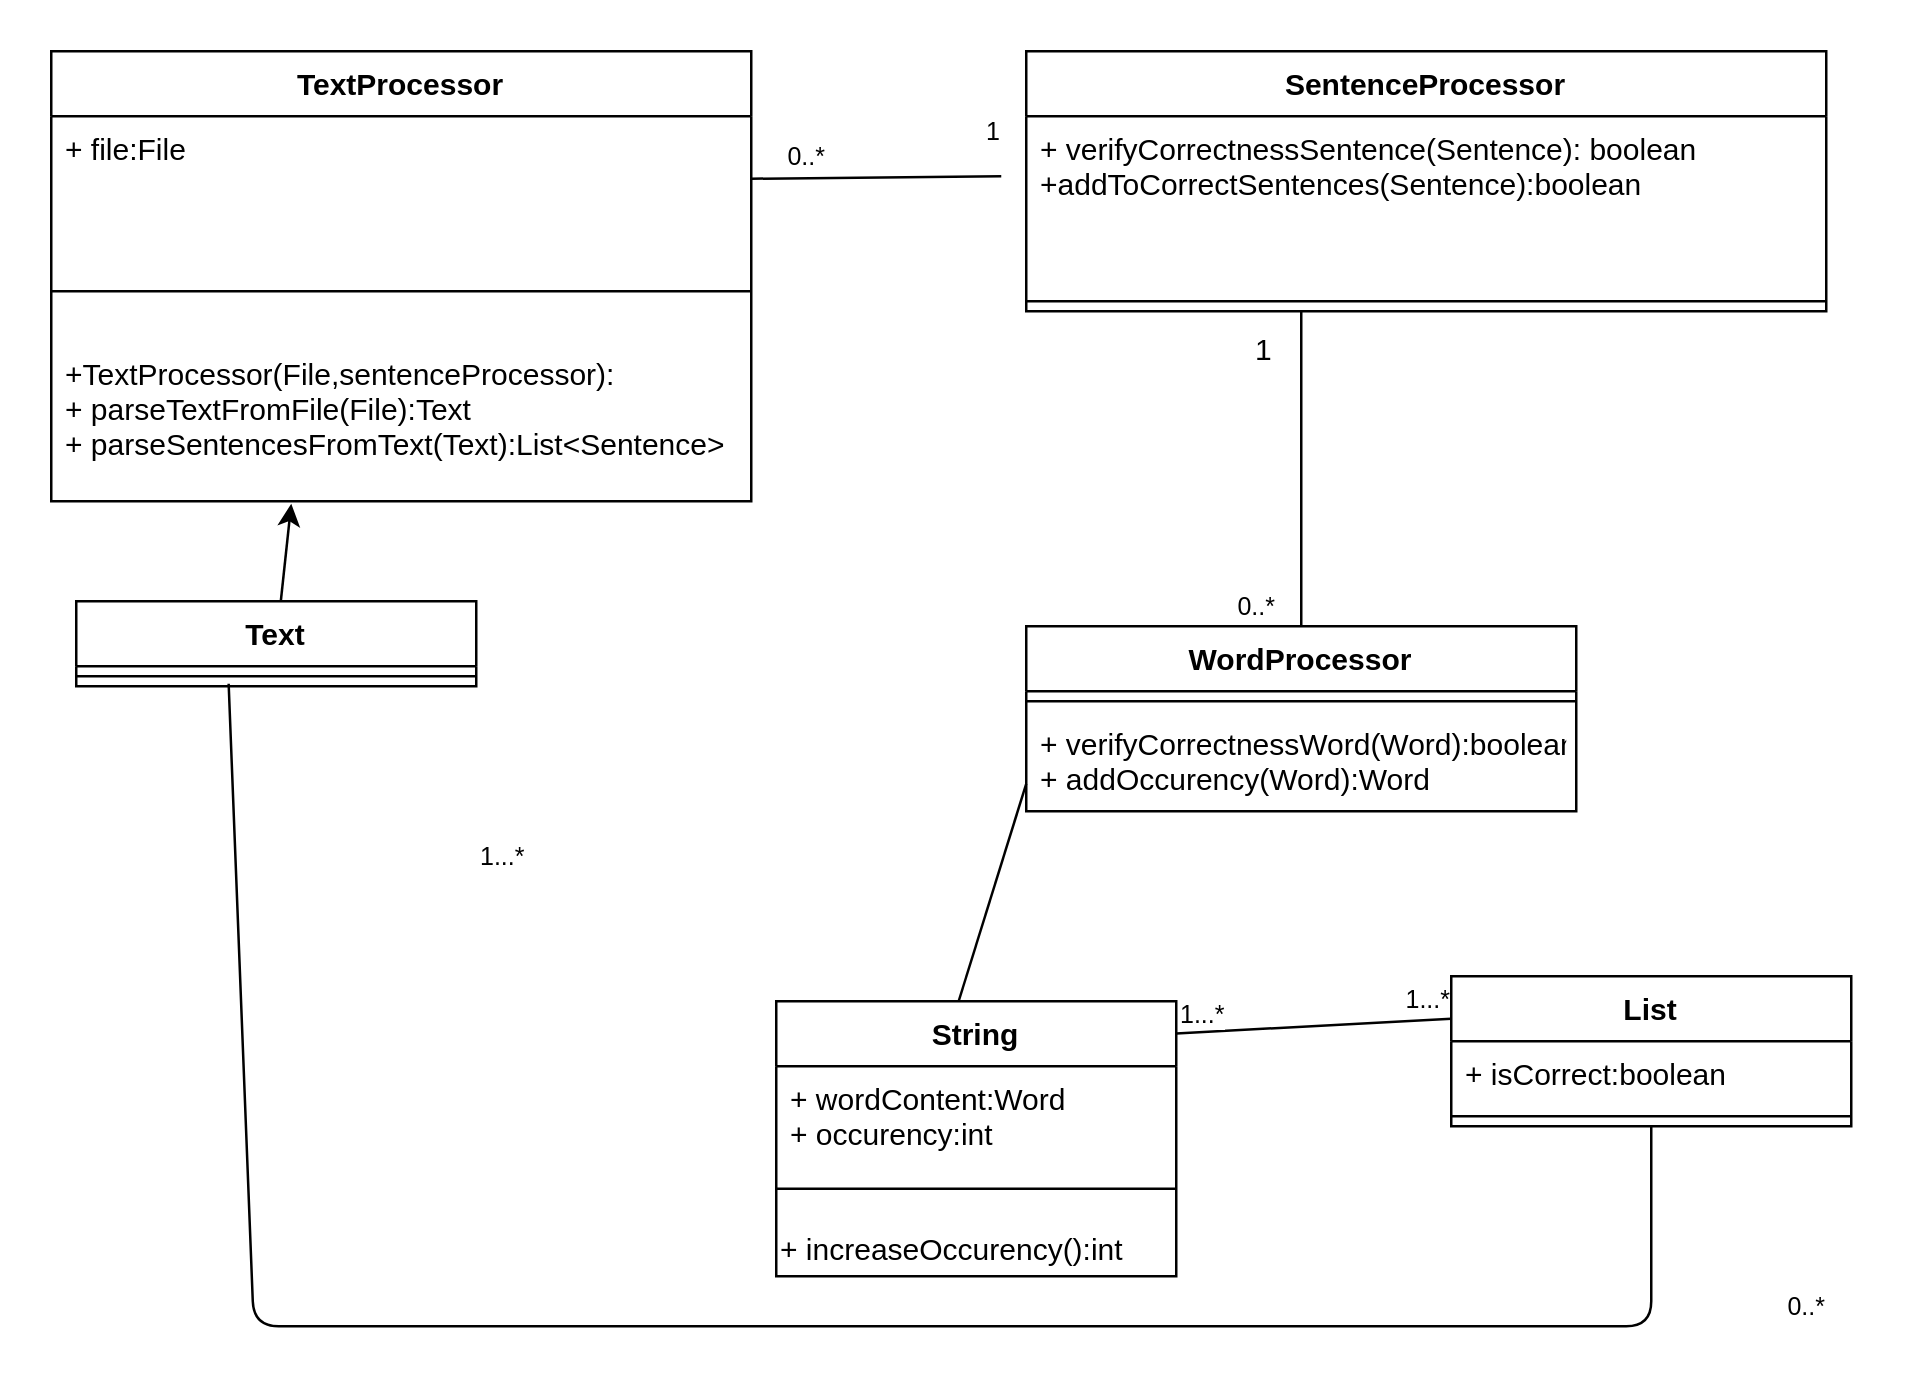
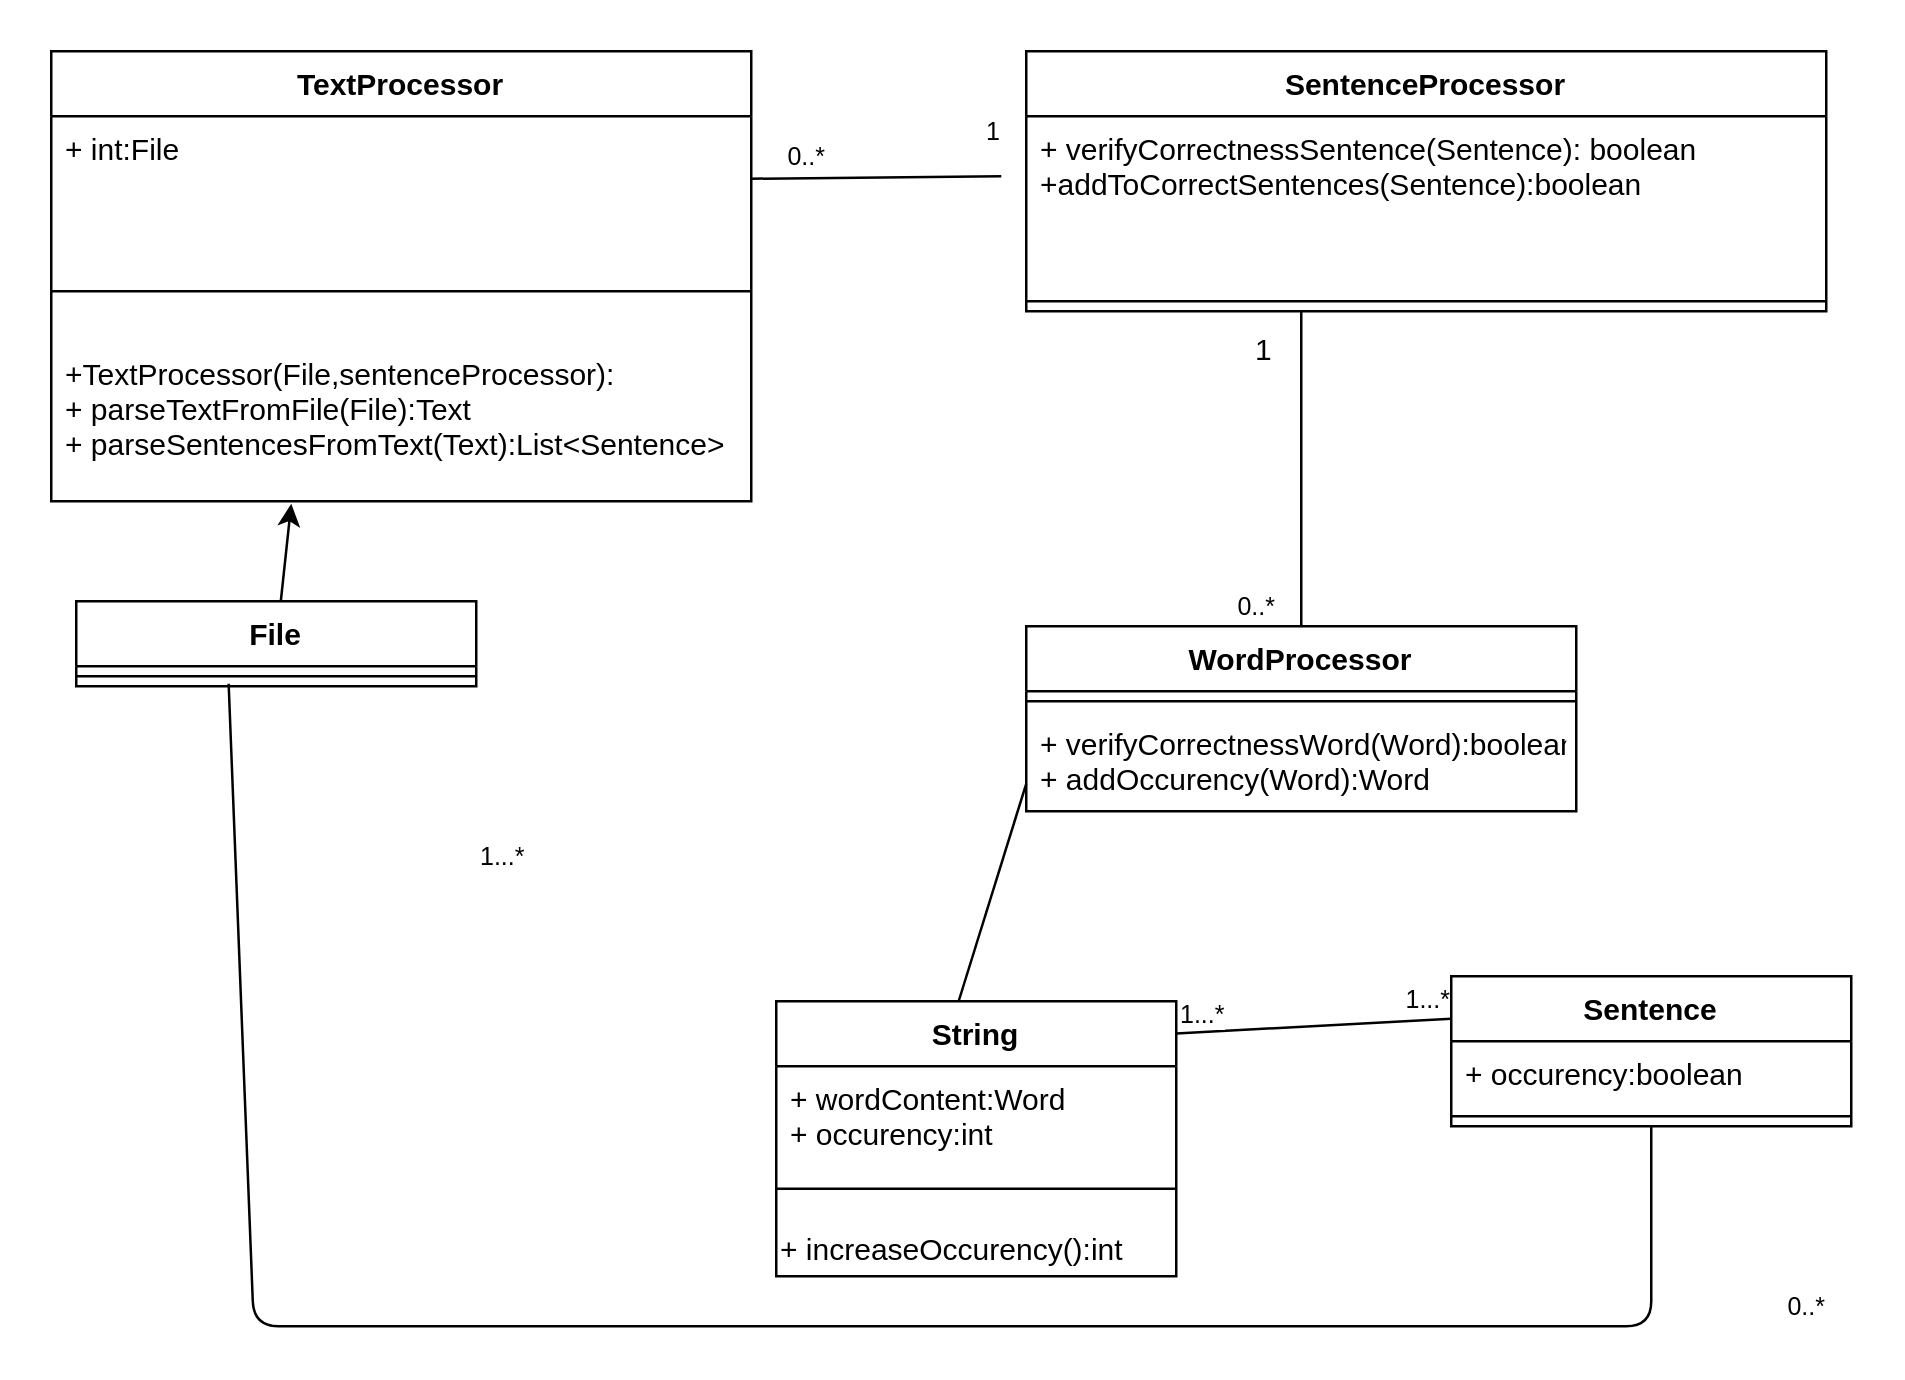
node "+ file:File": label "+ file:File" -> "+ int:File"
node "Text": label "Text" -> "File"
node "List": label "List" -> "Sentence"
node "+ isCorrect:boolean": label "+ isCorrect:boolean" -> "+ occurency:boolean"
